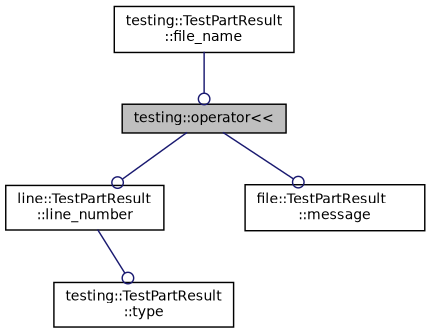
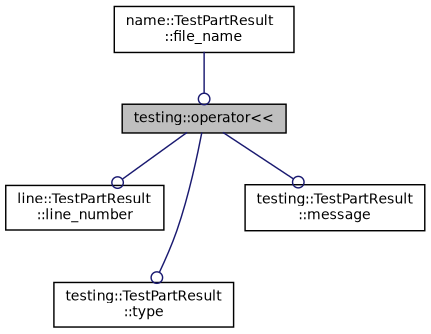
node "testing::TestPartResult ::file_name": label "testing::TestPartResult ::file_name" -> "name::TestPartResult ::file_name"
node "file::TestPartResult ::message": label "file::TestPartResult ::message" -> "testing::TestPartResult ::message"
edge "line::TestPartResult ::line_number" -> "testing::TestPartResult ::type": now "testing::operator<<" -> "testing::TestPartResult ::type"
